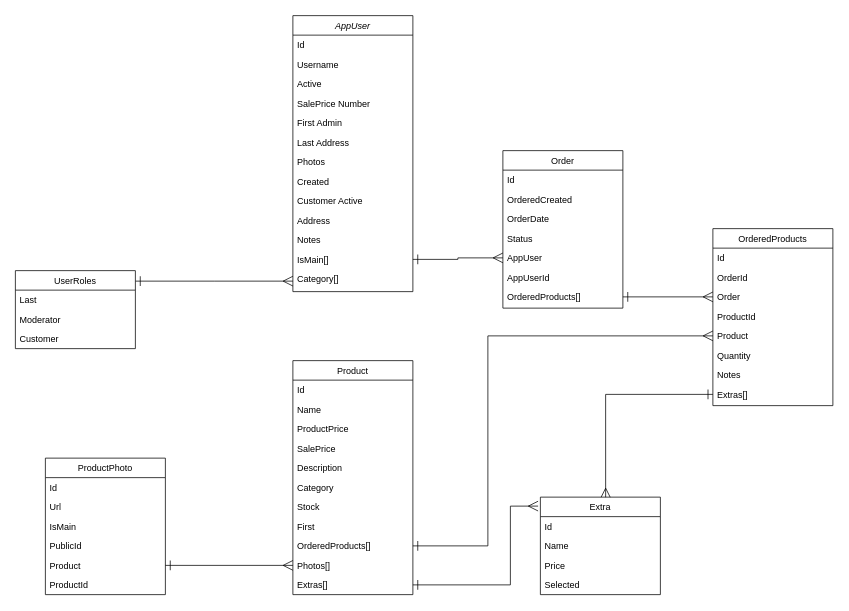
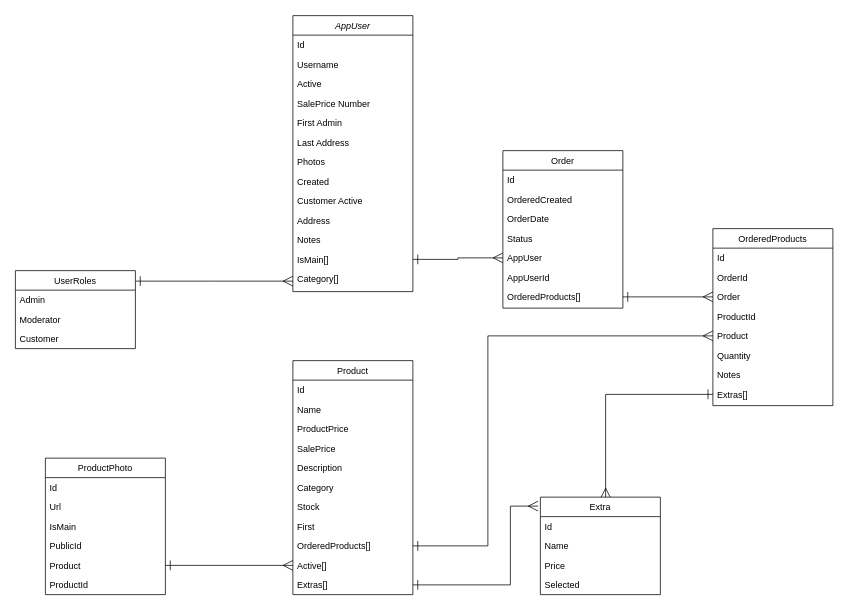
node "Last": label "Last" -> "Admin"
node "Photos[]": label "Photos[]" -> "Active[]"
